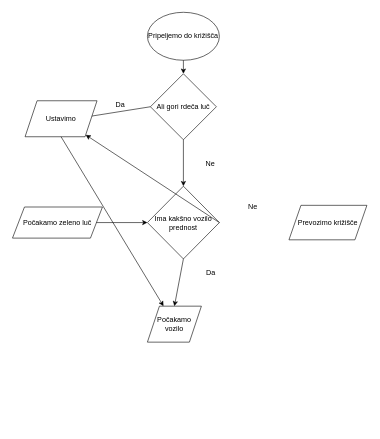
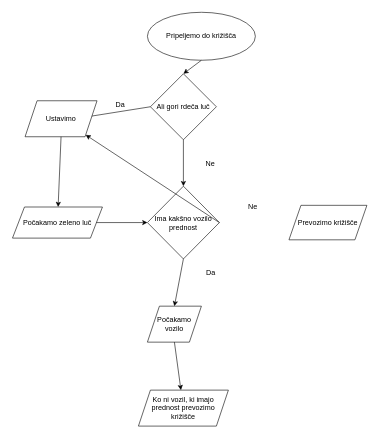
node "Pripeljemo do križišča": size 72x48 -> 108x48
edge "Ustavimo" -> "Počakamo vozilo": now "Ustavimo" -> "Počakamo zeleno luč"
edge "Počakamo vozilo" -> "Ko ni vozil, ki imajo prednost prevozimo križišče": added
node "Ko ni vozil, ki imajo prednost prevozimo križišče": added
